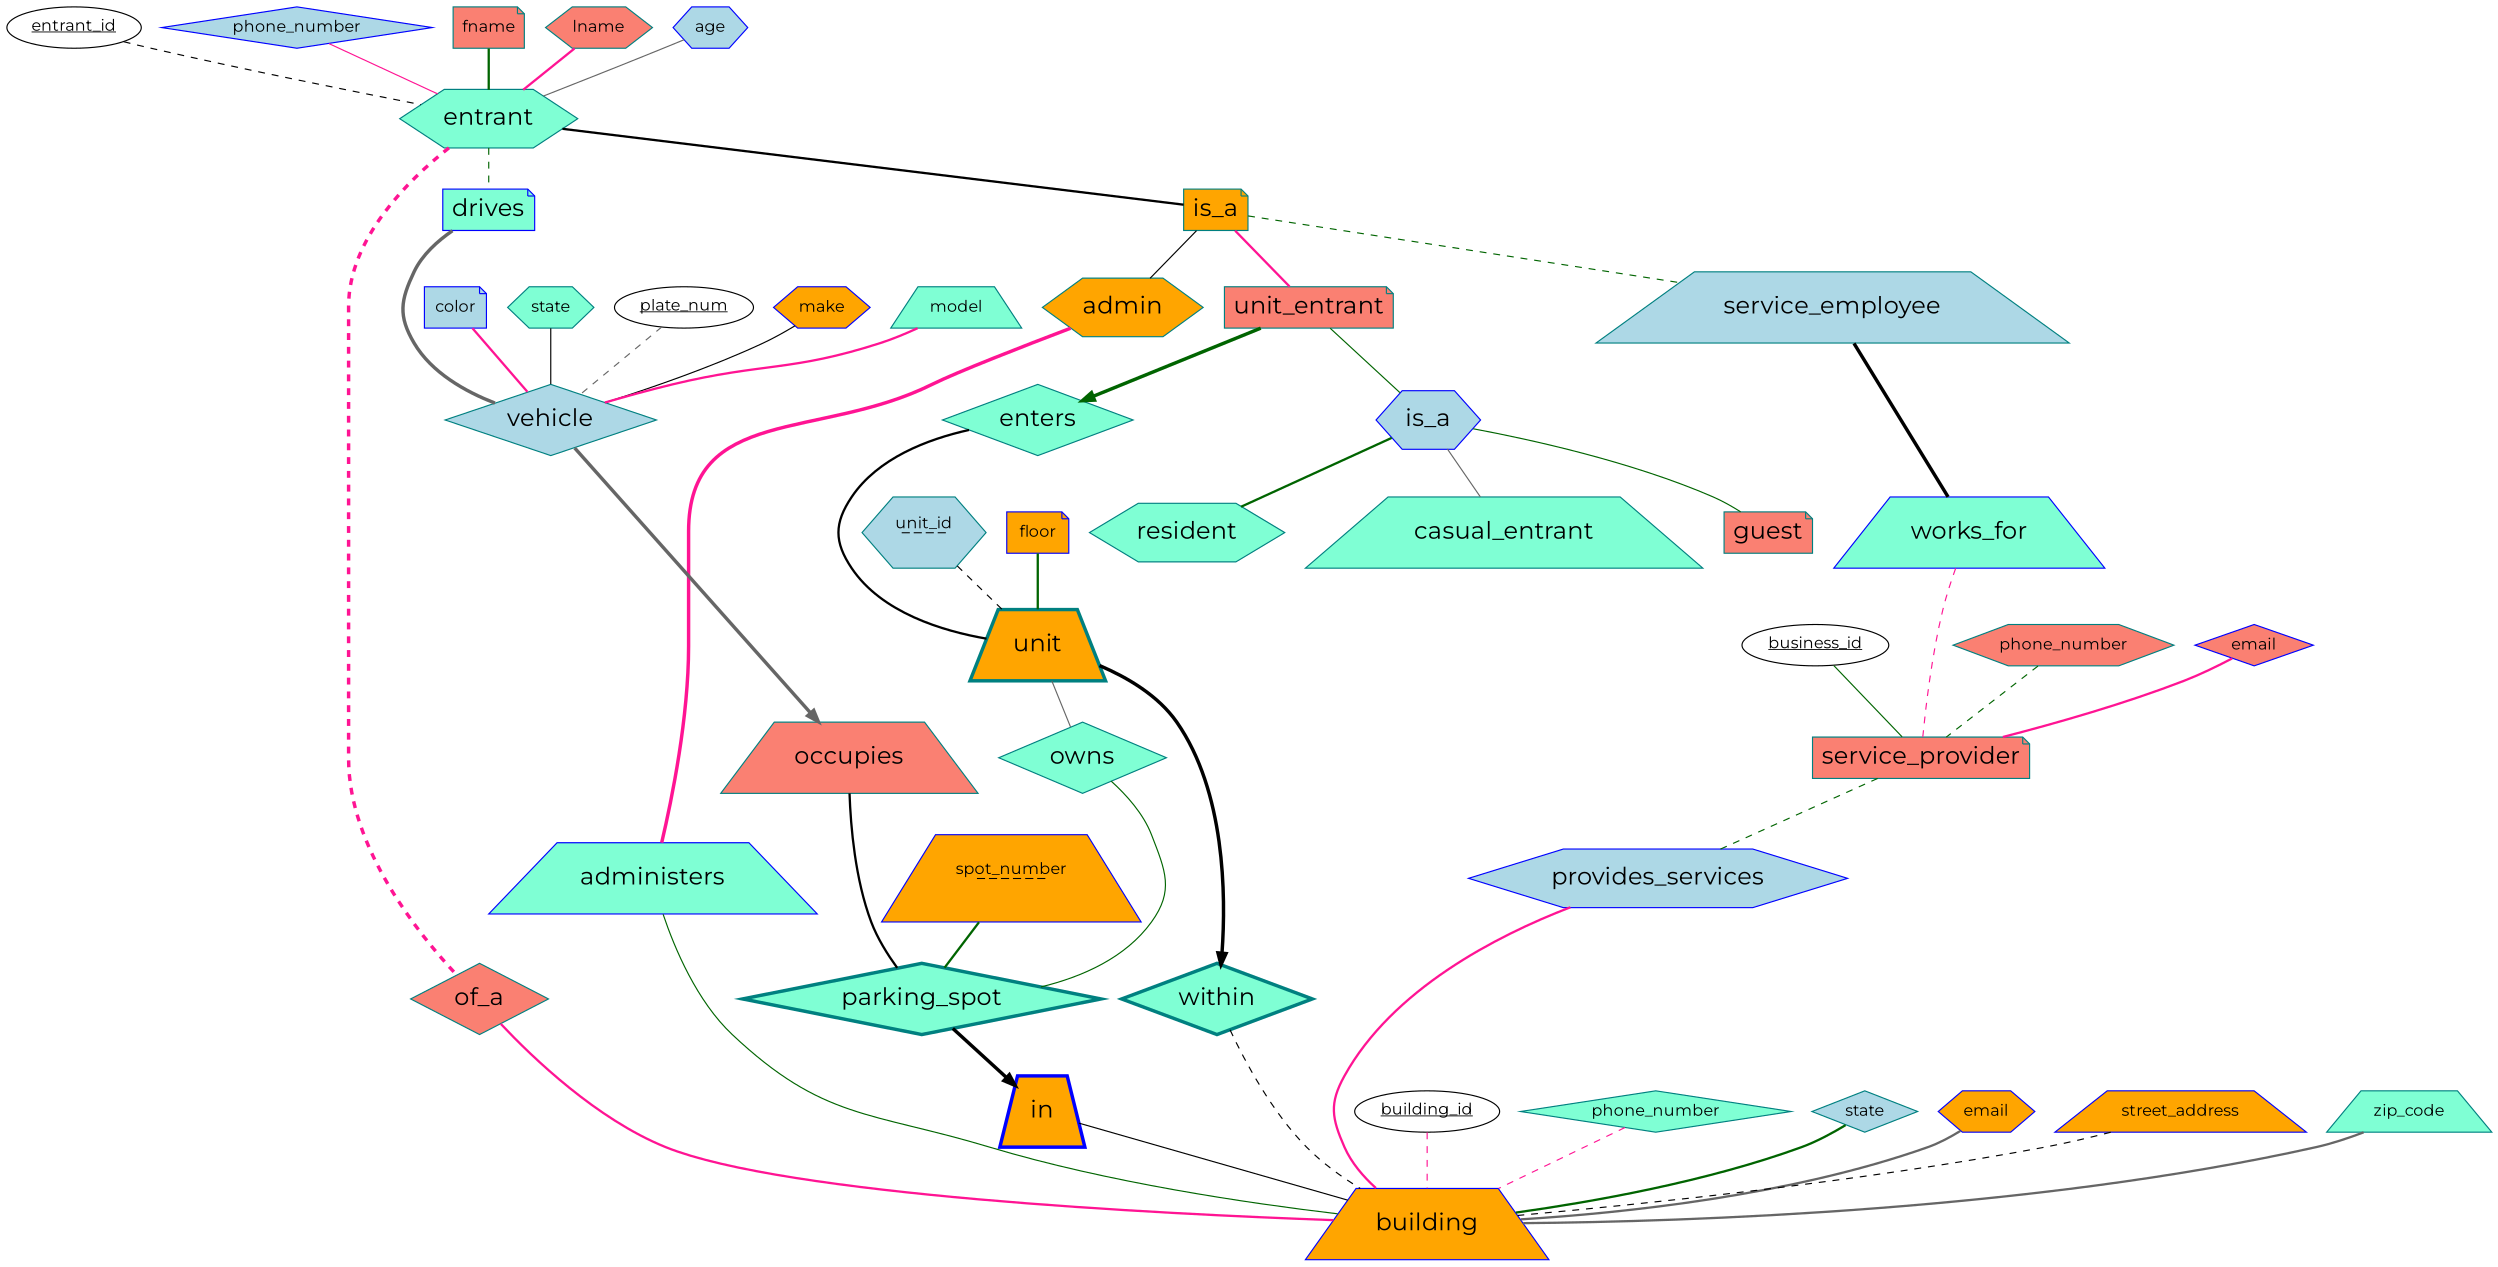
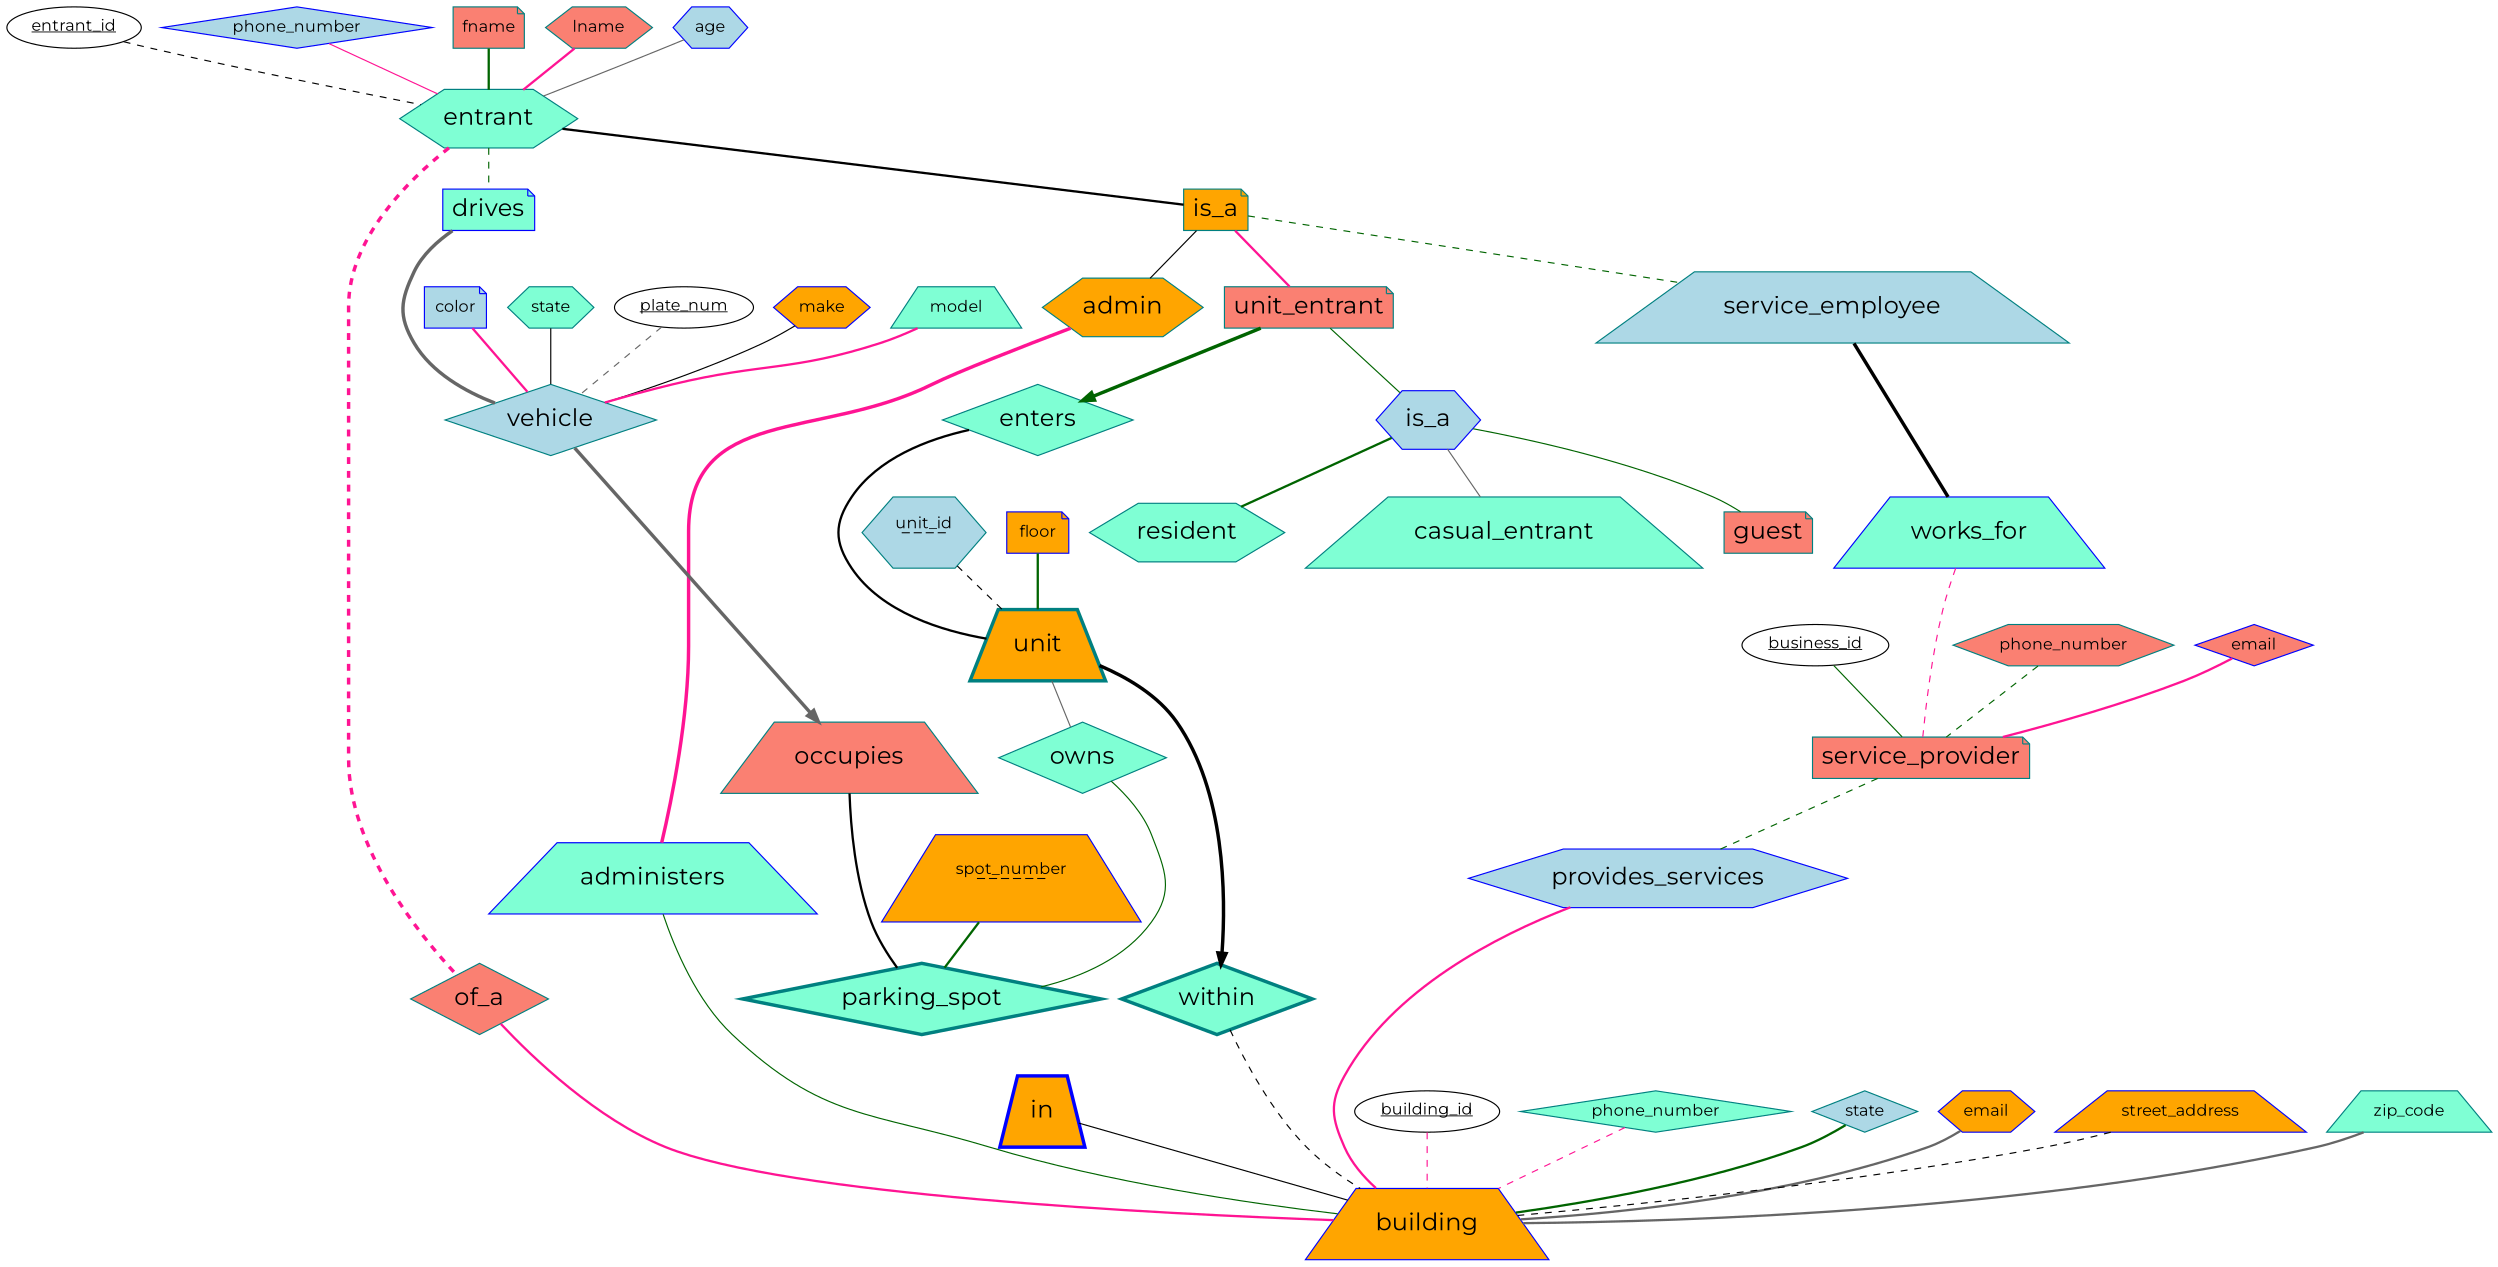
edge "parking_spot" -> "in": removed
